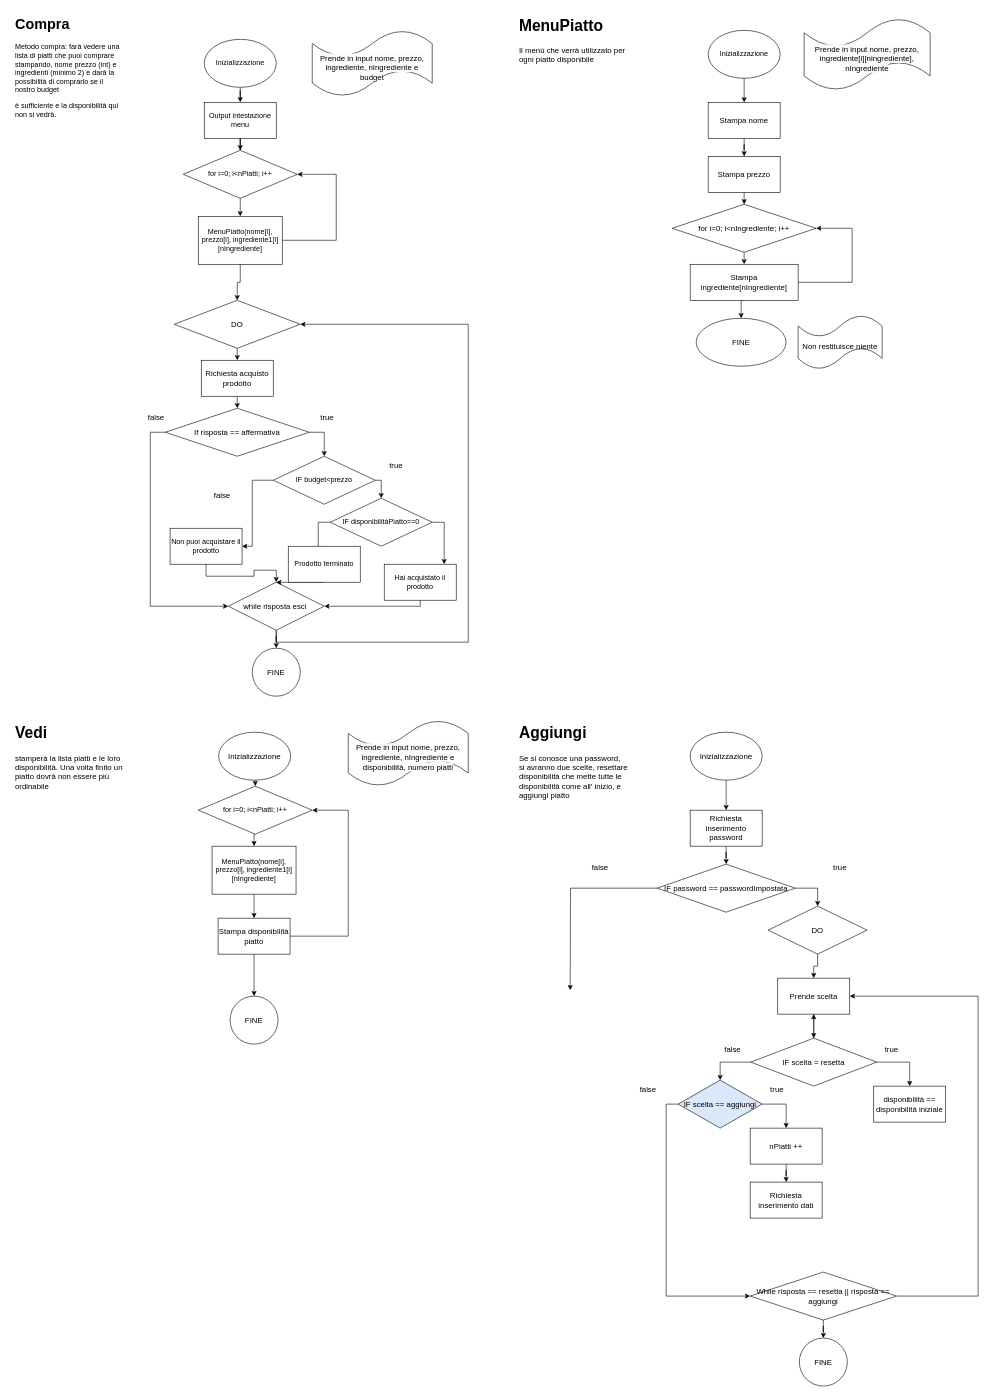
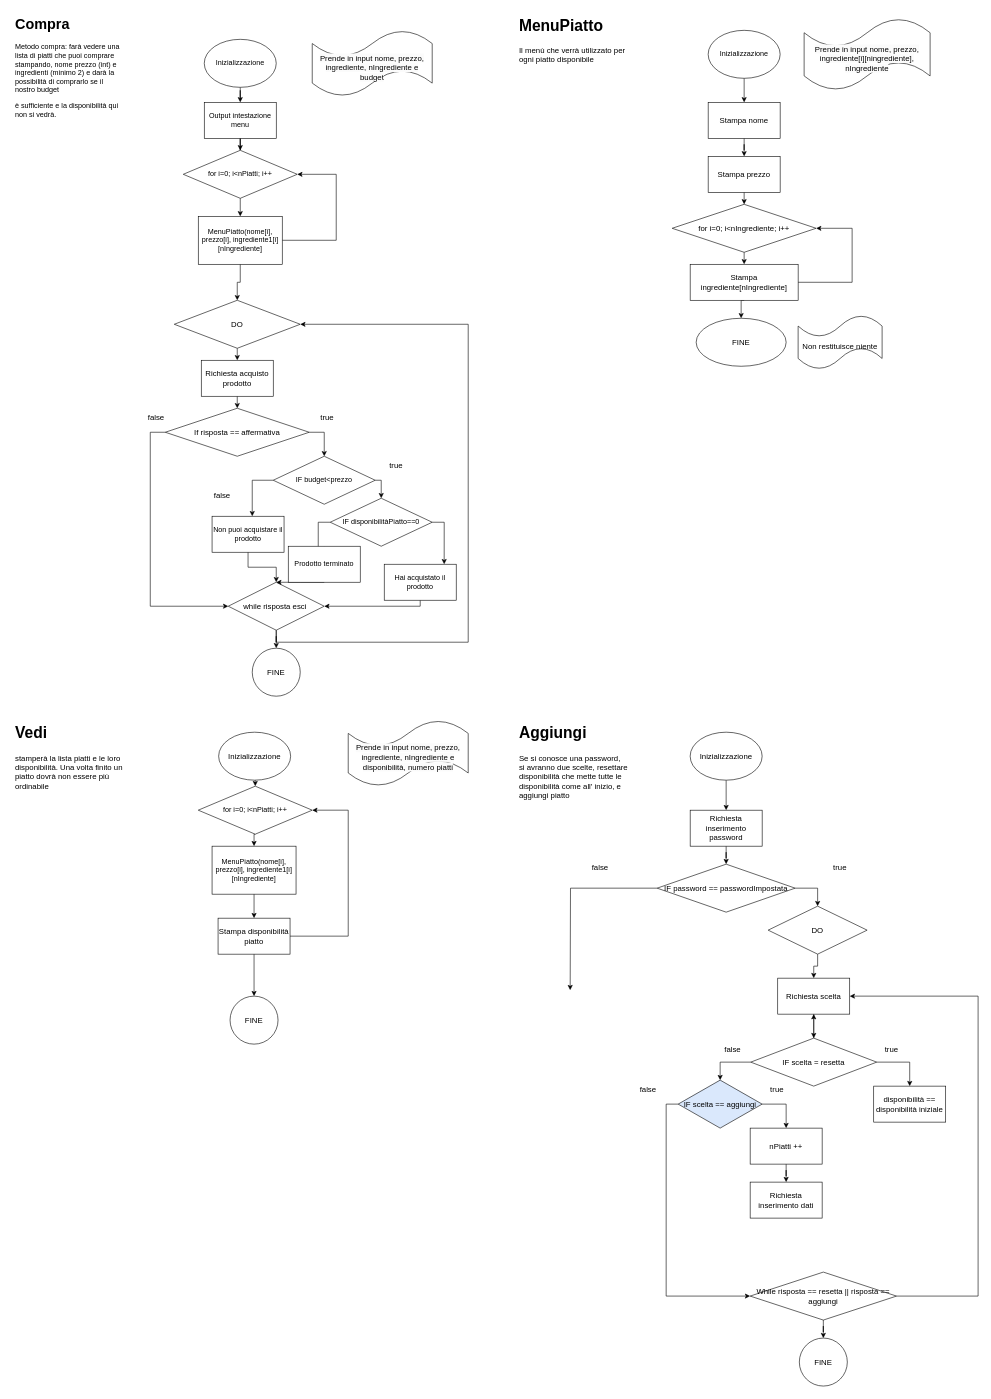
node "Non puoi acquistare il prodotto": moved (206, 546) -> (248, 534)
node "Prende scelta": label "Prende scelta" -> "Richiesta scelta"
